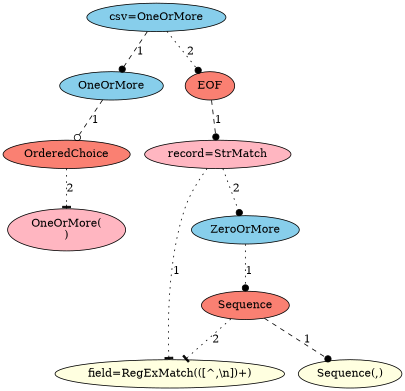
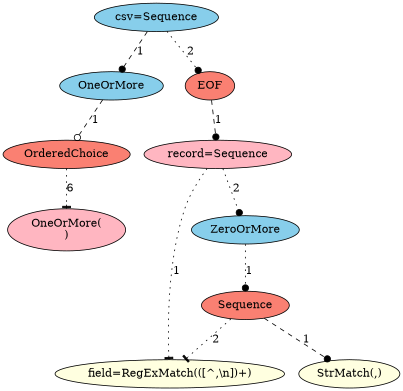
node "csv=OneOrMore": label "csv=OneOrMore" -> "csv=Sequence"
node "record=StrMatch": label "record=StrMatch" -> "record=Sequence"
edge "OrderedChoice" -> "OneOrMore( )": label "2" -> "6"
node "Sequence(,)": label "Sequence(,)" -> "StrMatch(,)"
